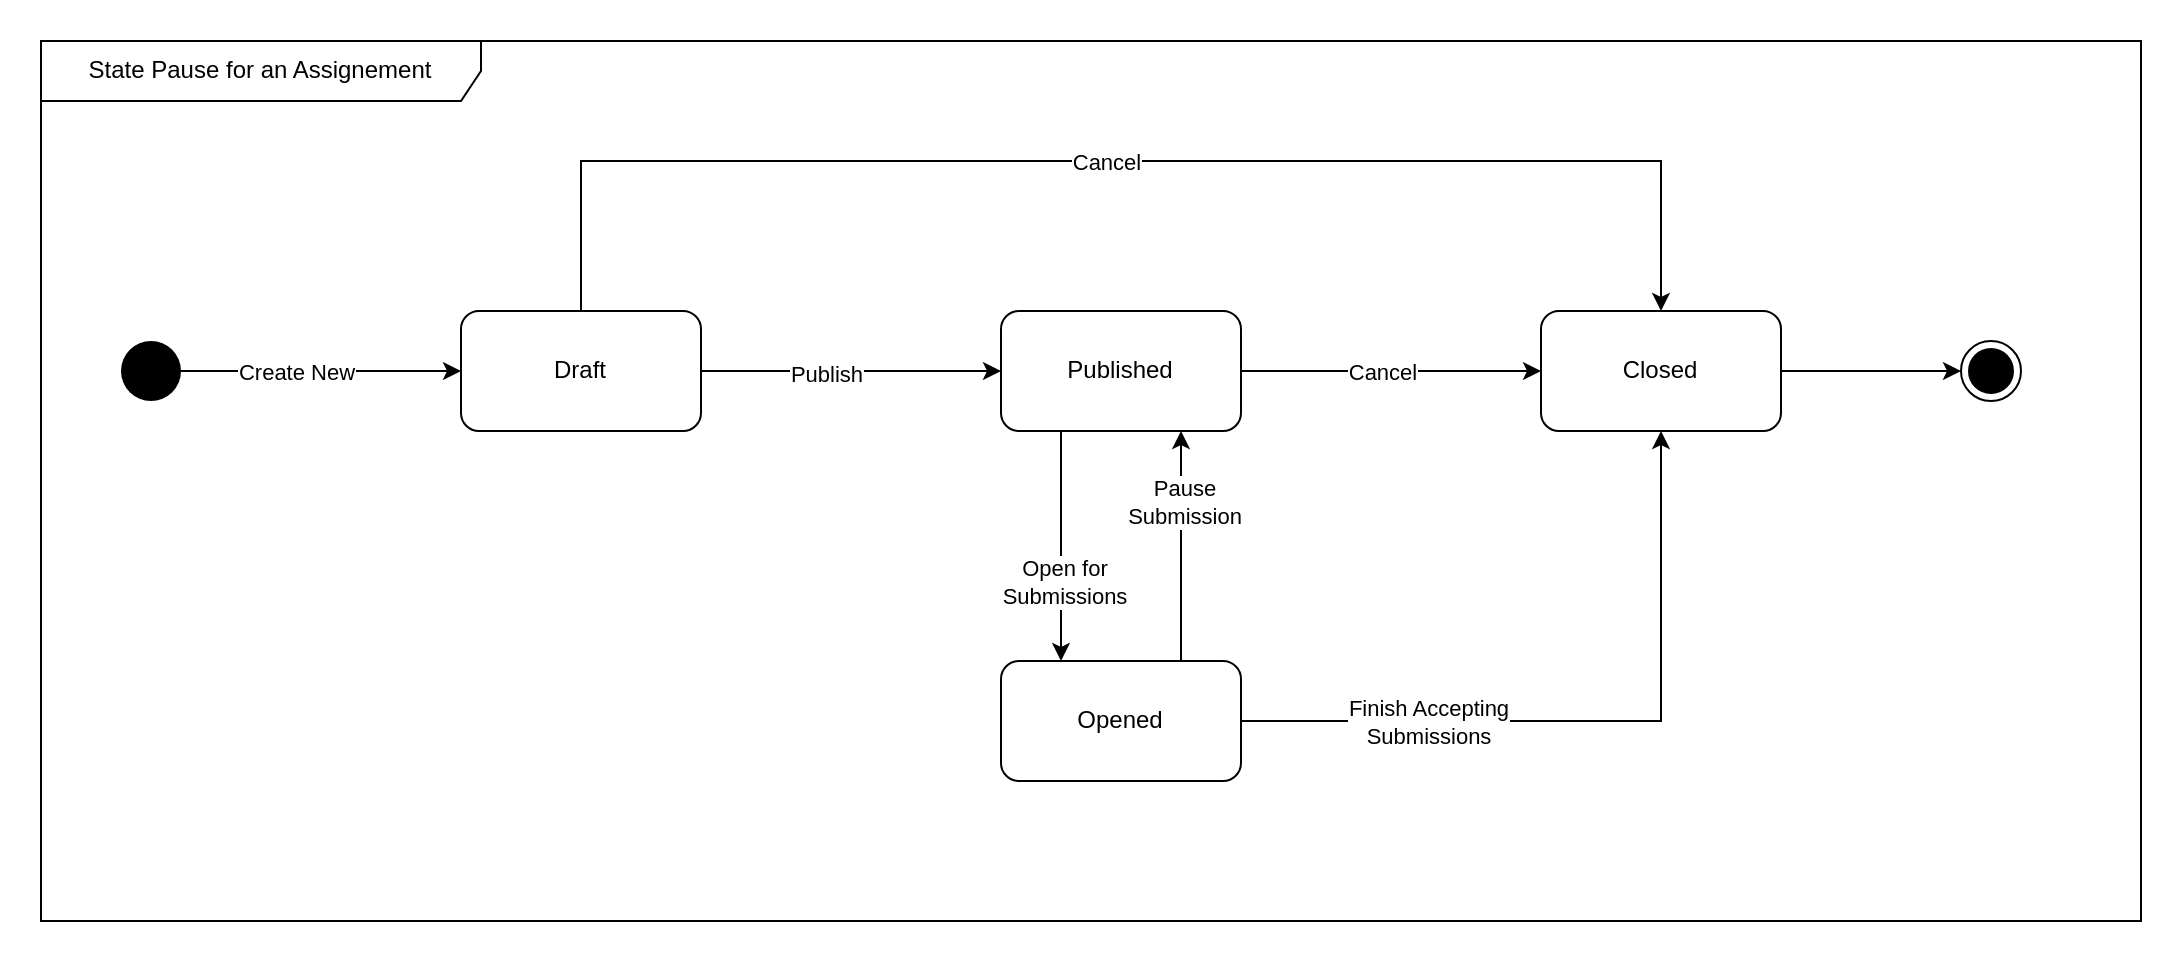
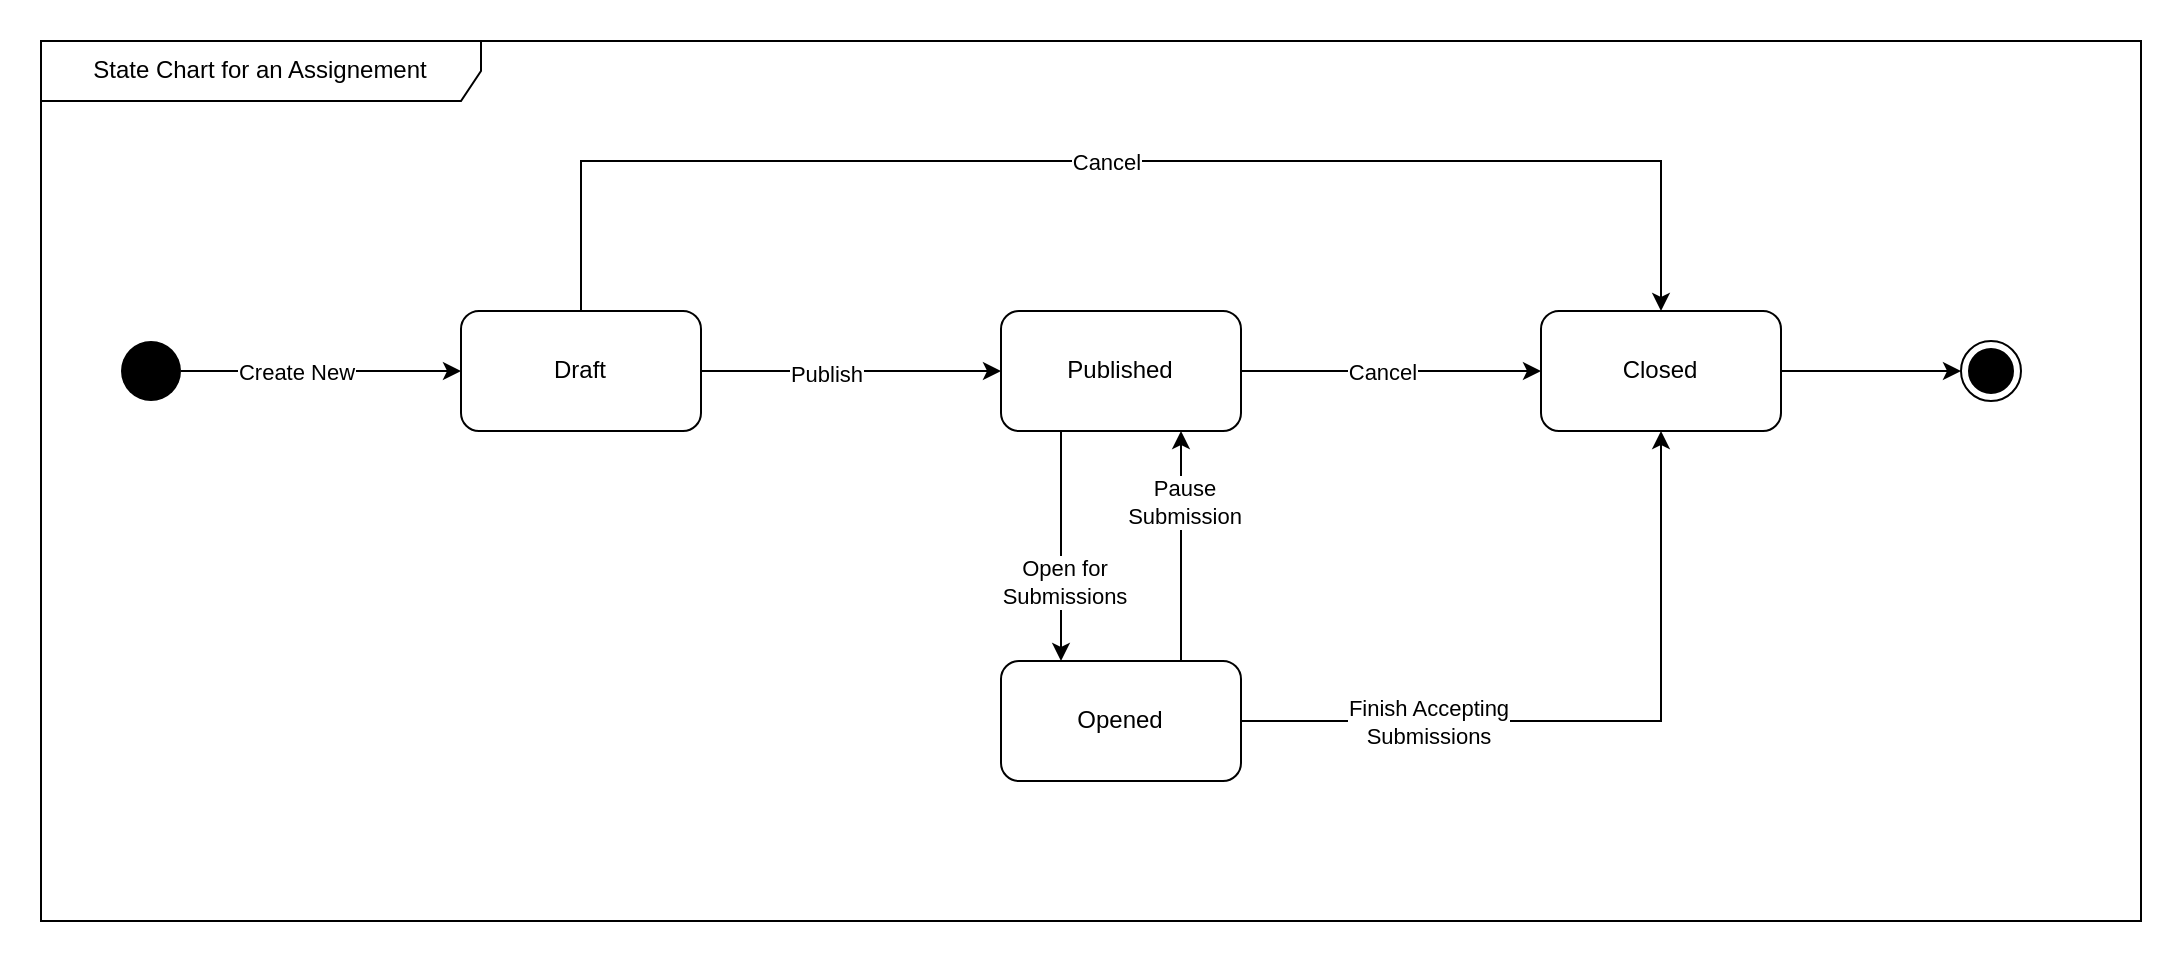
node "State Pause for an Assignement": label "State Pause for an Assignement" -> "State Chart for an Assignement"
